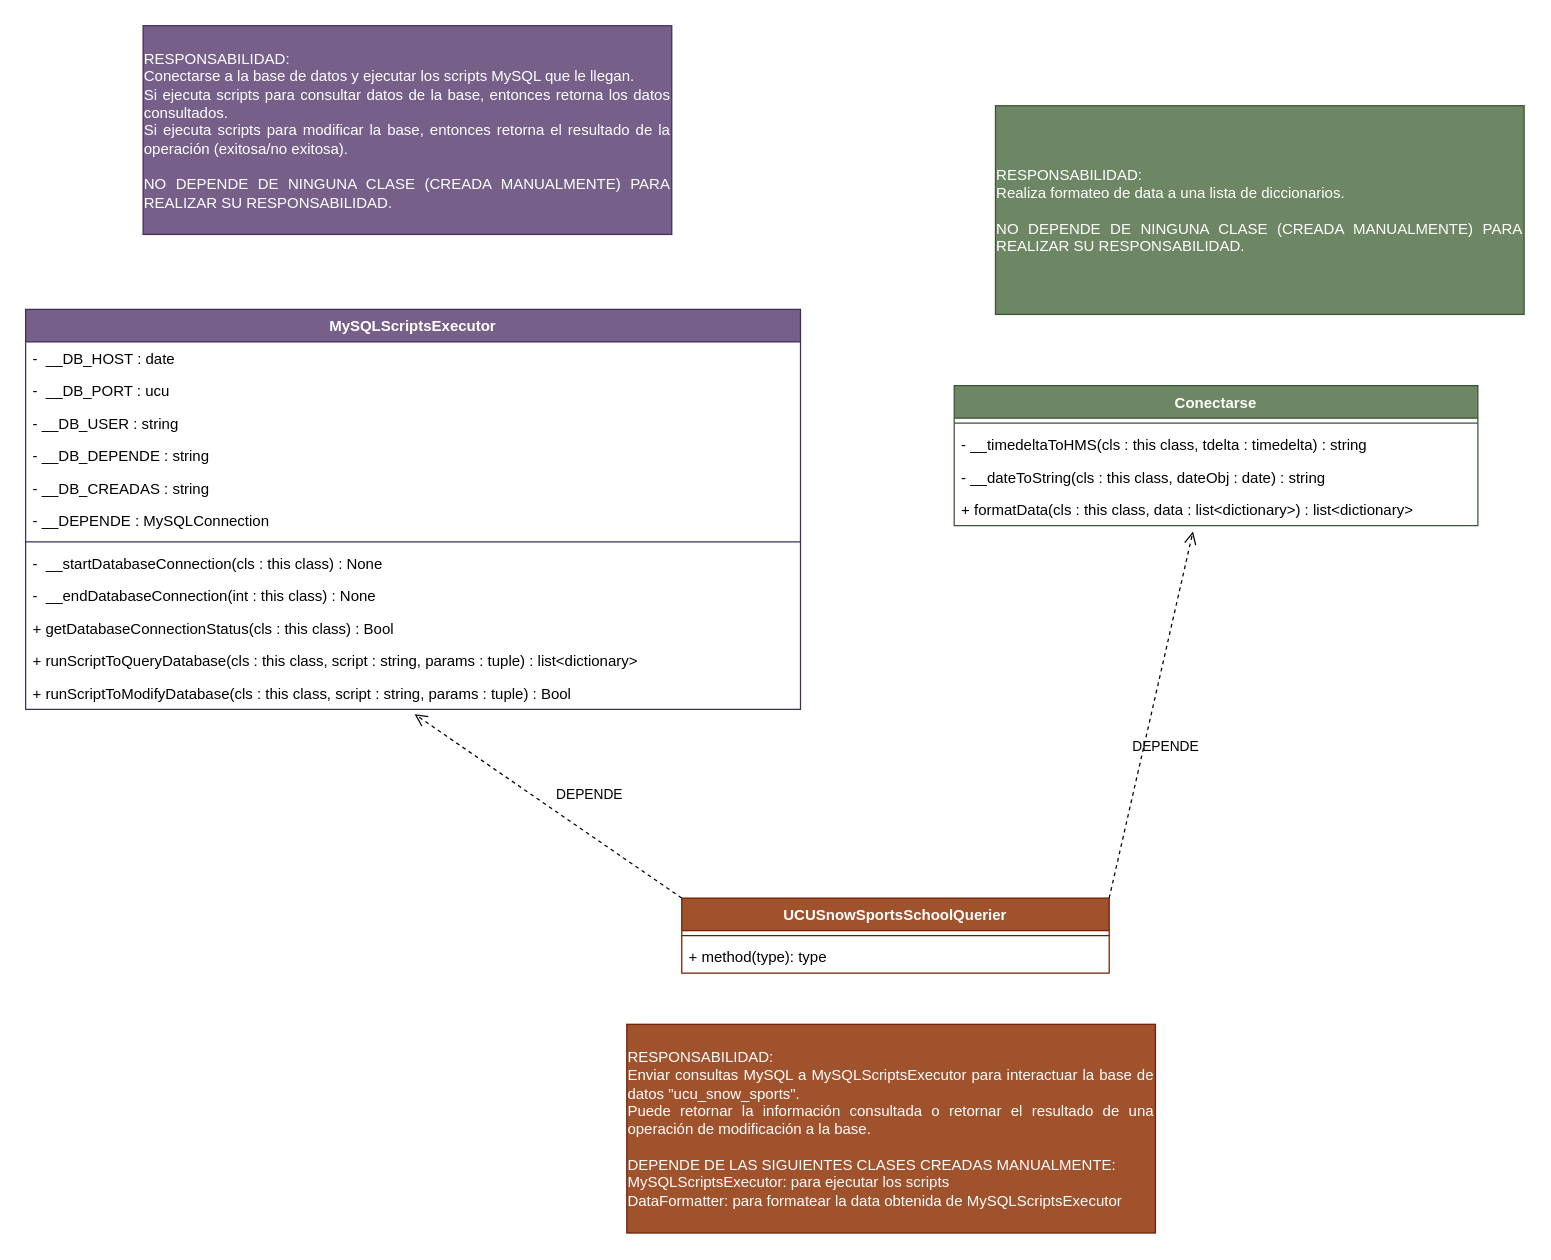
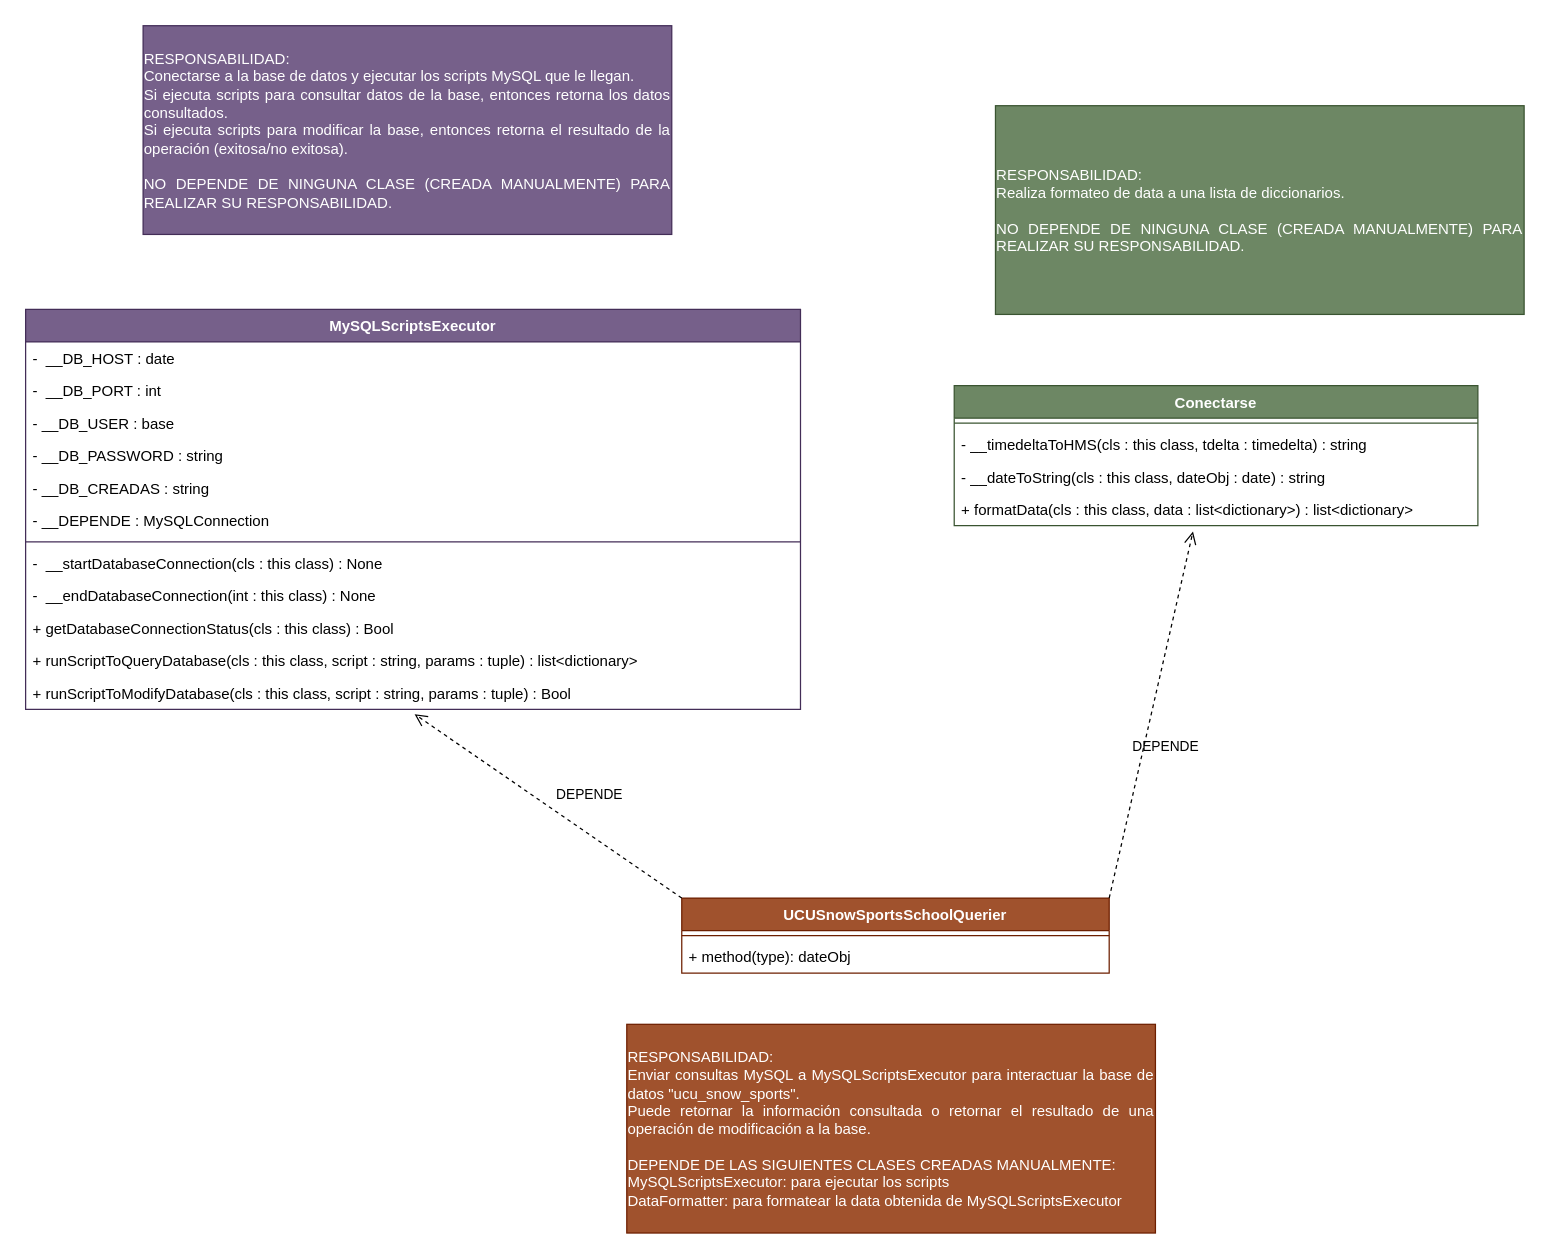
node "- __DB_PORT : ucu": label "- __DB_PORT : ucu" -> "- __DB_PORT : int"
node "- __DB_USER : string": label "- __DB_USER : string" -> "- __DB_USER : base"
node "- __DB_DEPENDE : string": label "- __DB_DEPENDE : string" -> "- __DB_PASSWORD : string"
node "+ method(type): type": label "+ method(type): type" -> "+ method(type): dateObj"
